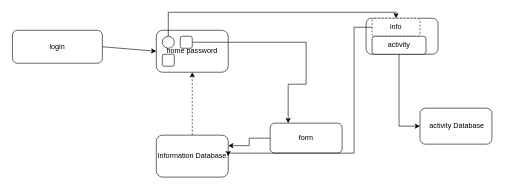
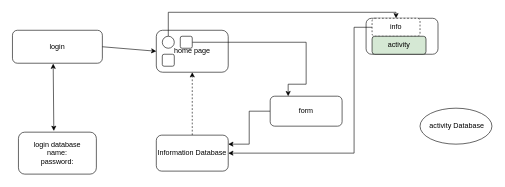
node "activity": fillcolor #ffffff -> #d5e8d4
node "home password": label "home password" -> "home page"
edge "login" -- "login database name: password:": added
edge "activity" -> "activity Database": removed
node "activity Database": shape rounded rectangle -> ellipse
node "form": moved (306, 138) -> (306, 111)
node "login database name: password:": added
node "Information Database": size 72x42 -> 72x36
